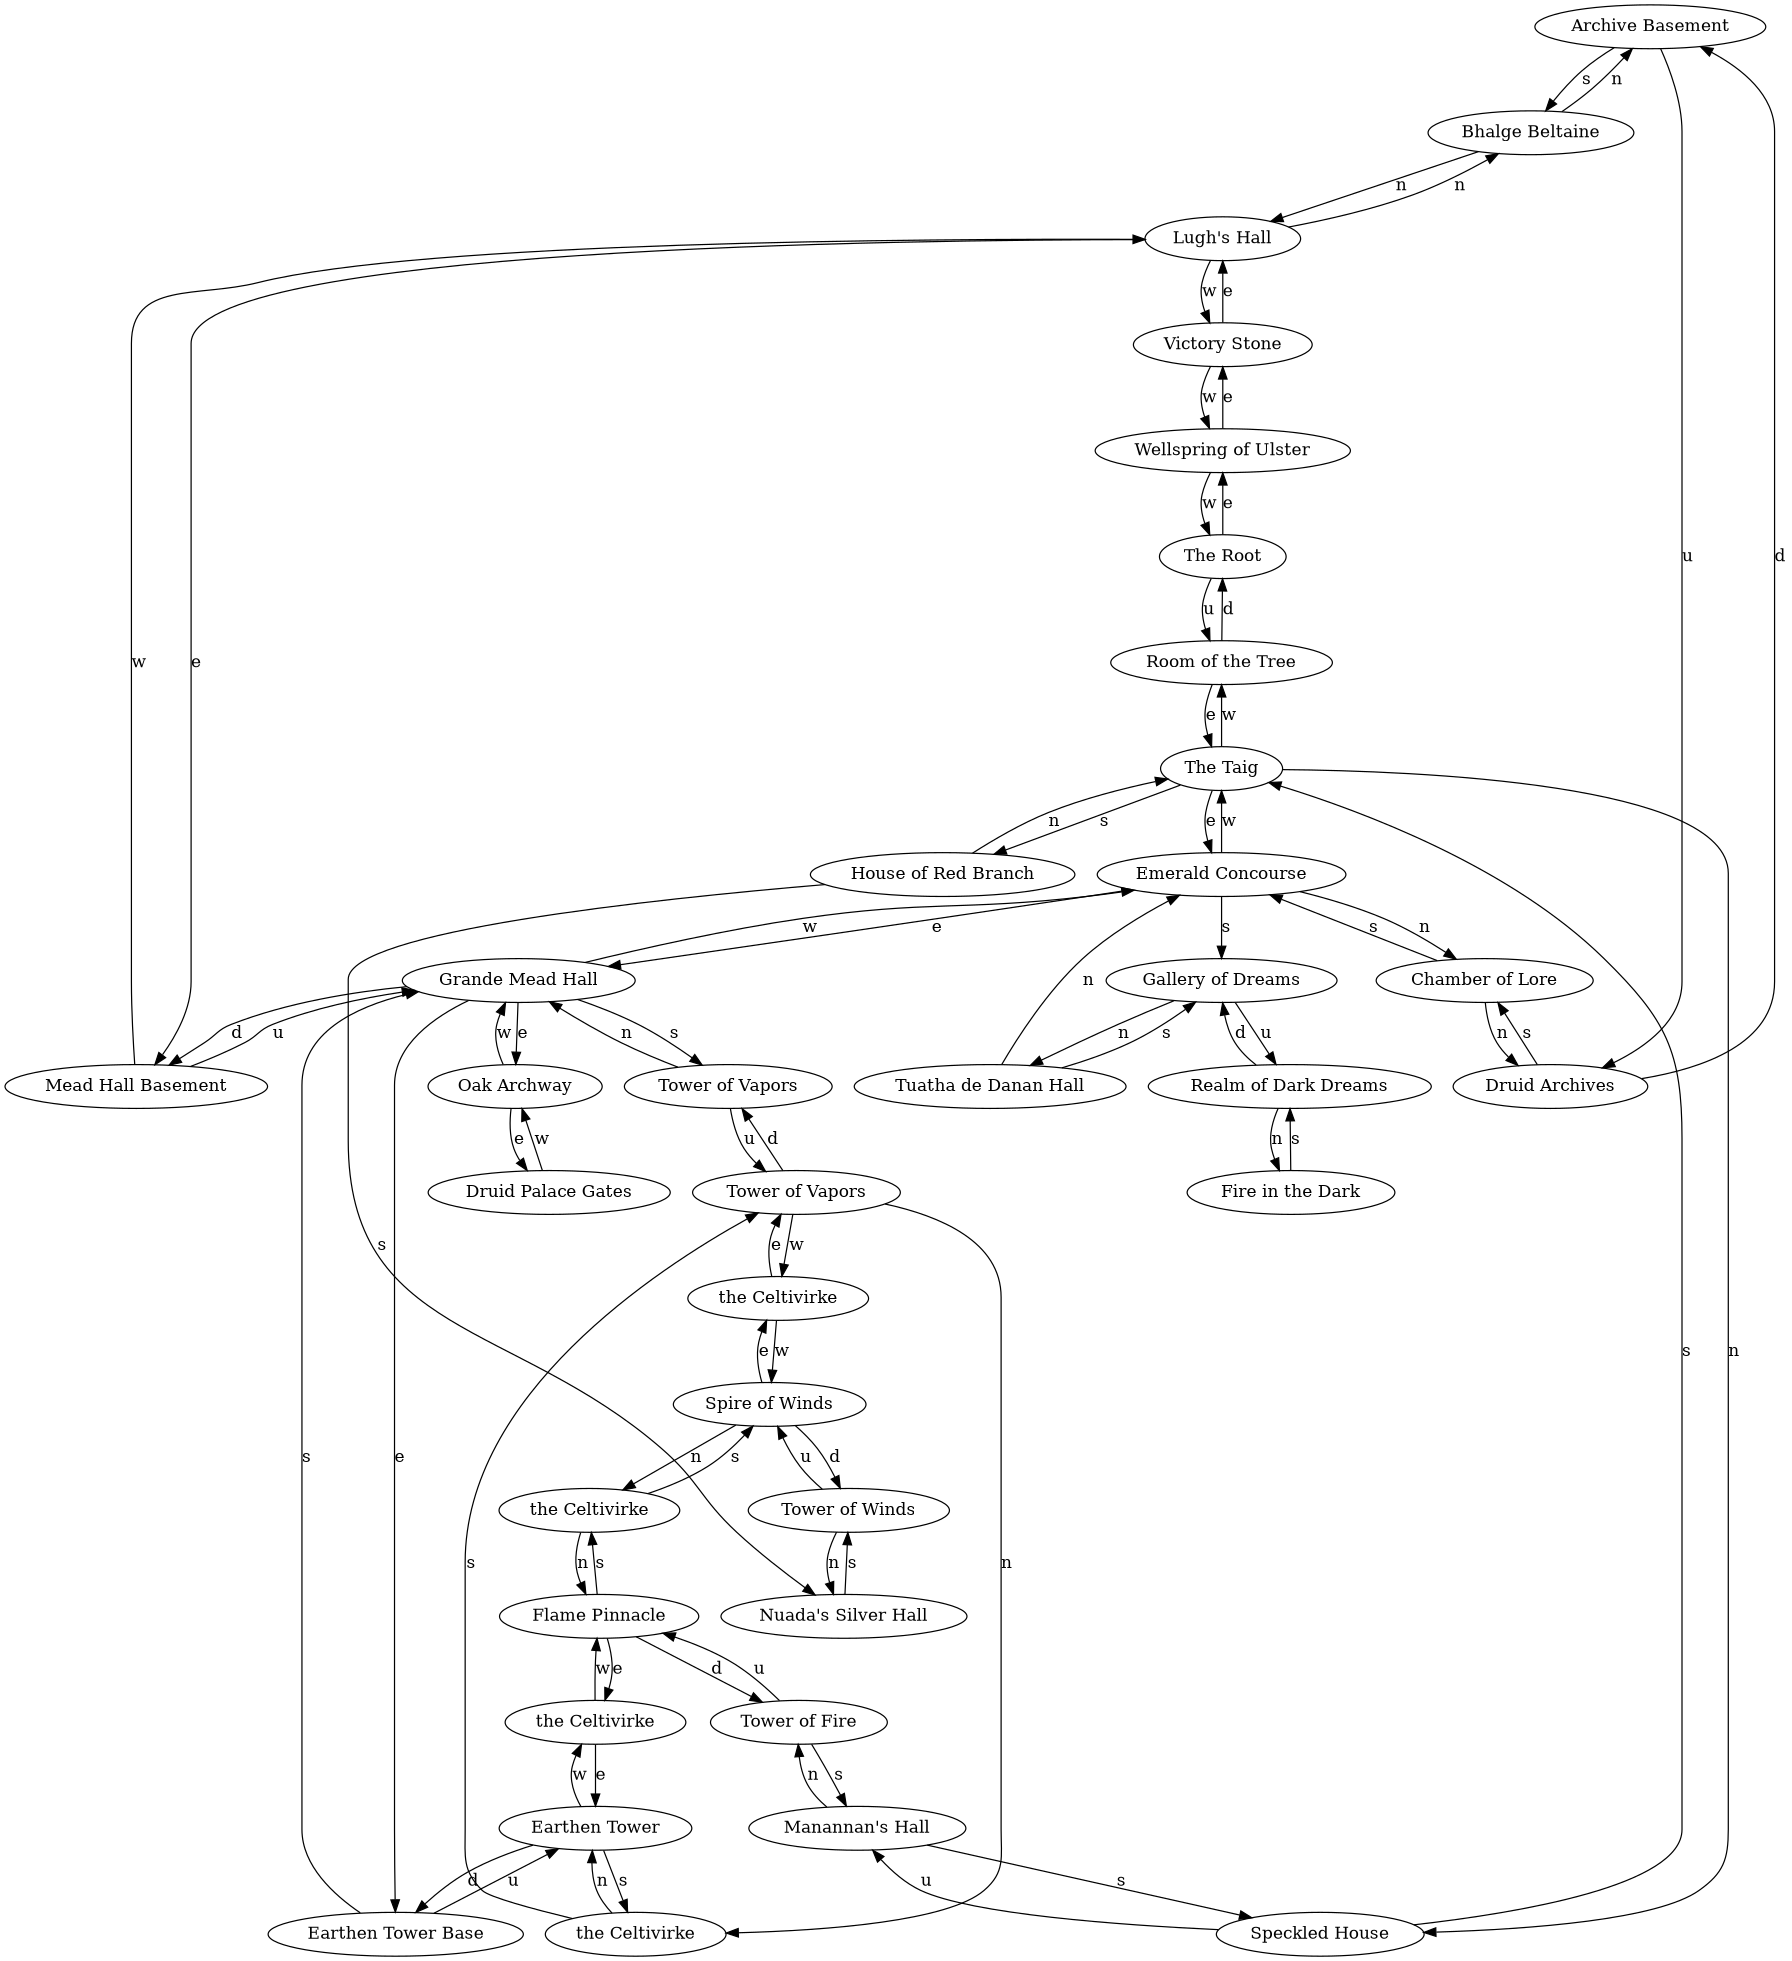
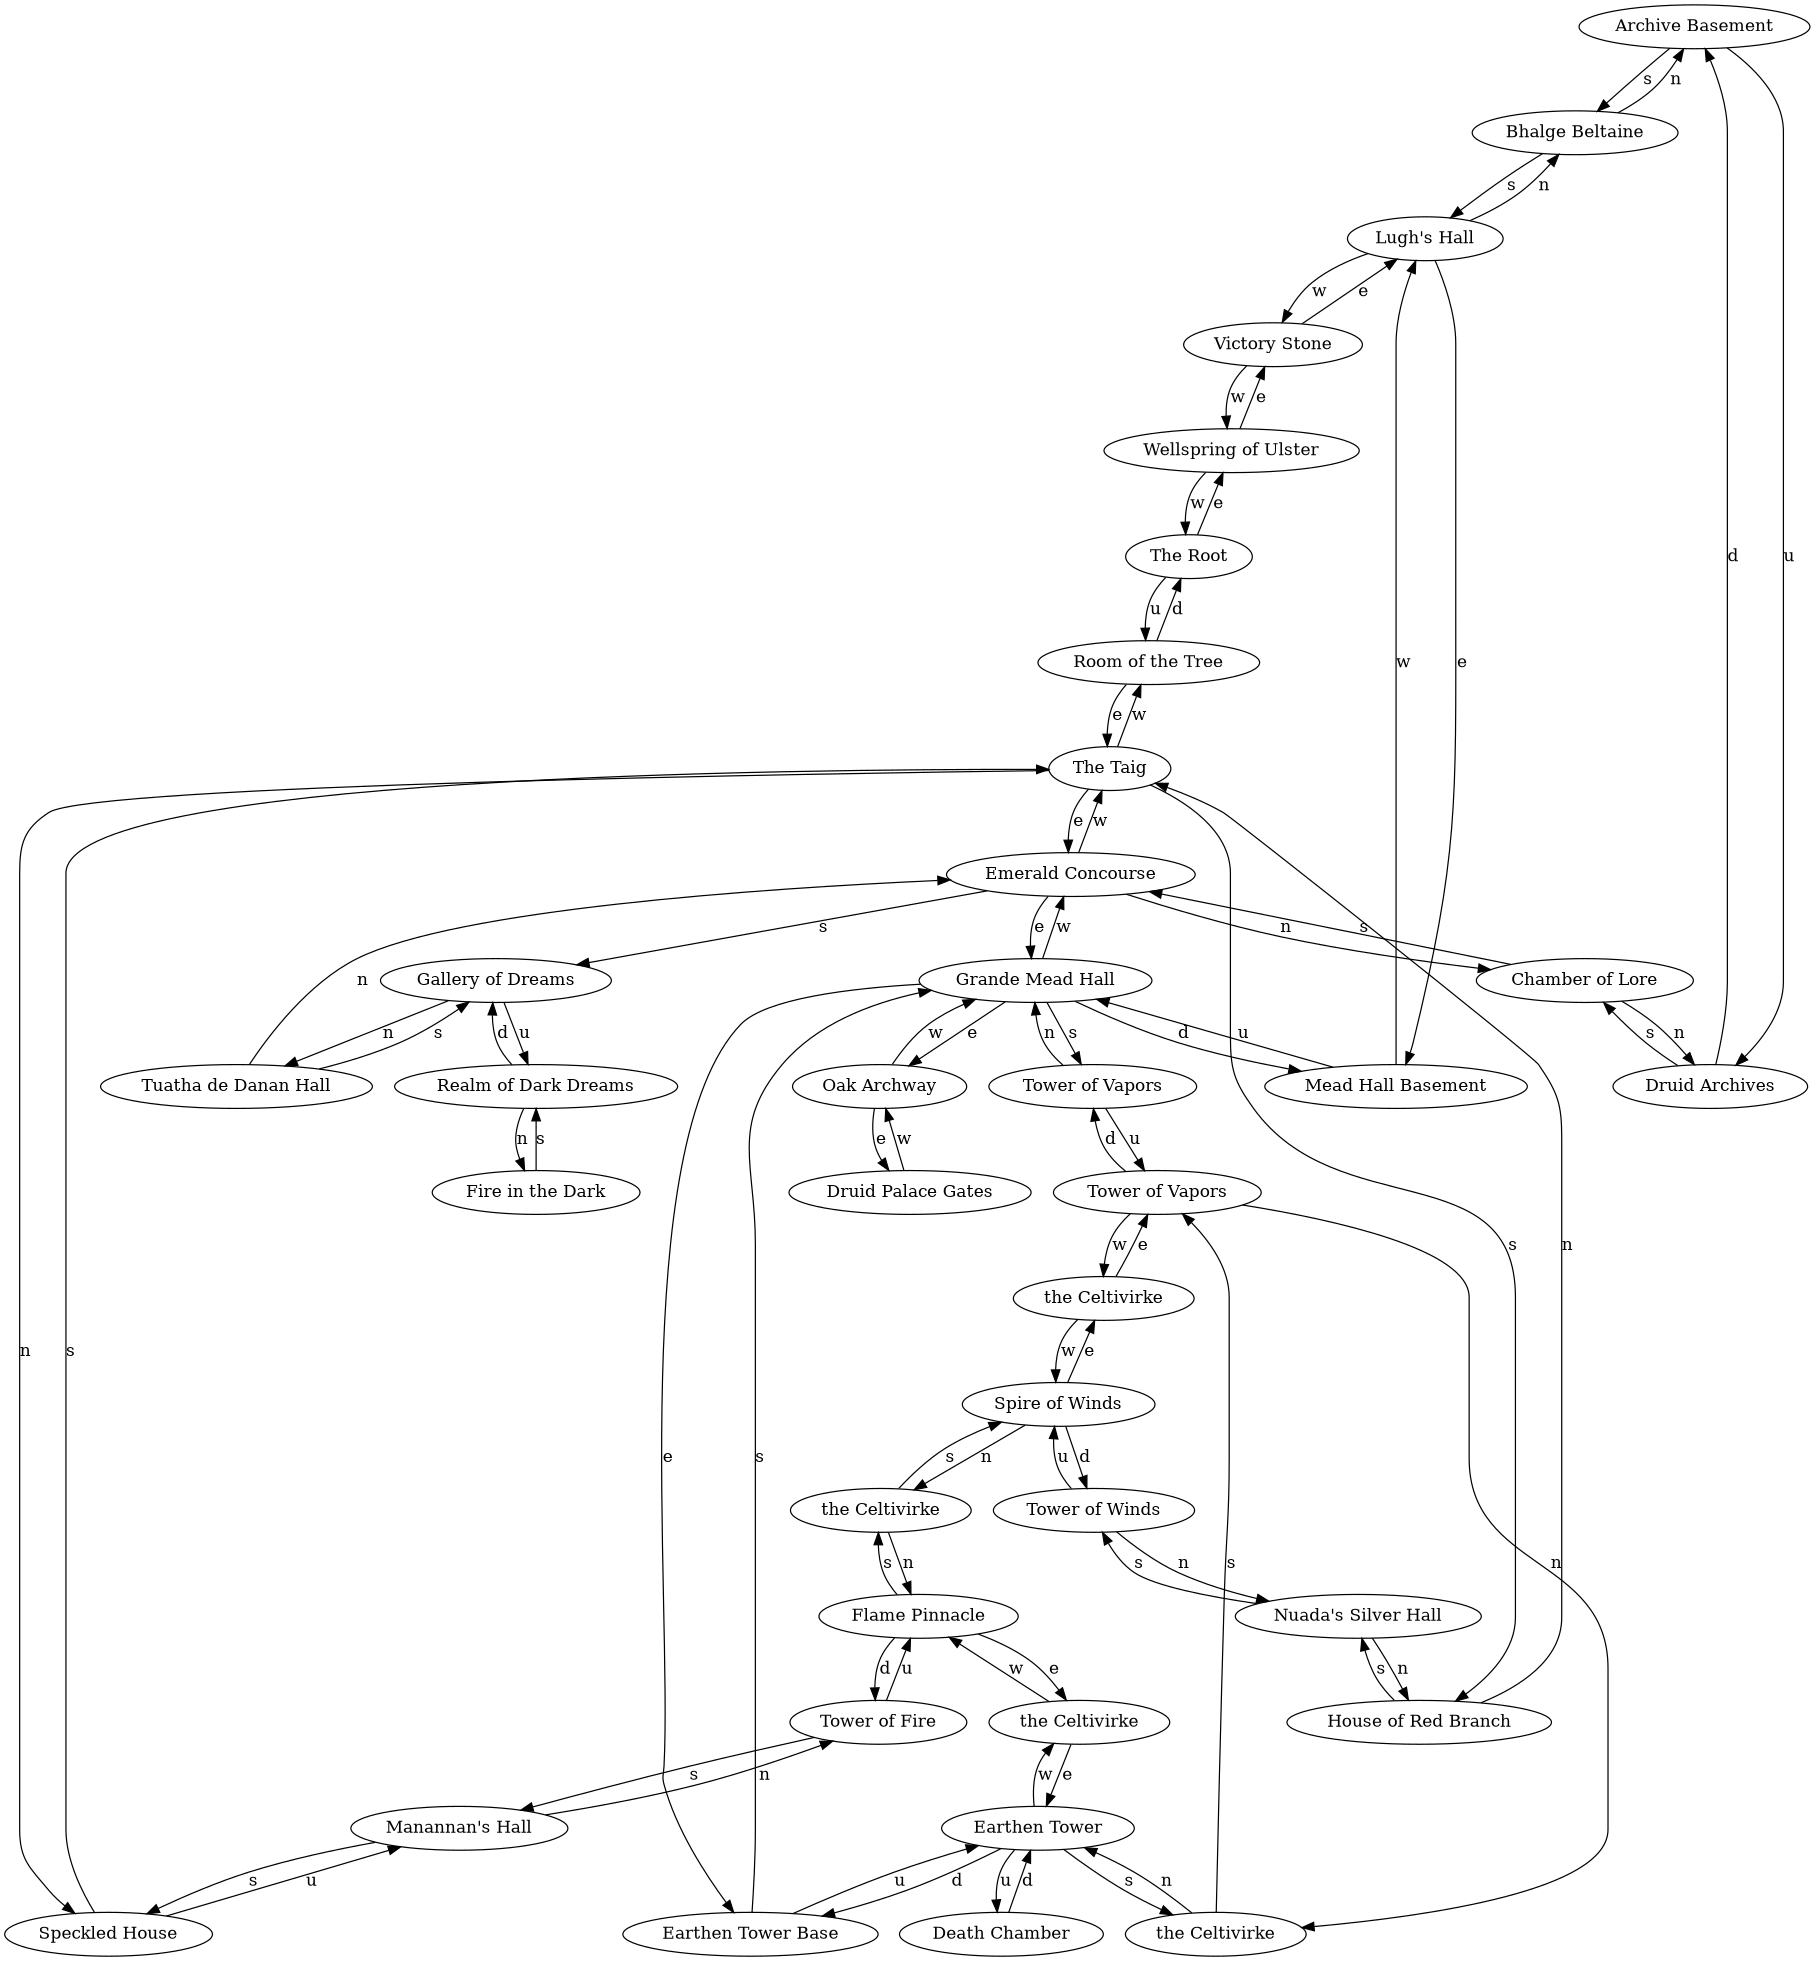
edge "Bhalge Beltaine" -> "Lugh's Hall": label "n" -> "s"
edge "Nuada's Silver Hall" -> "House of Red Branch": added, label "n"
node "Death Chamber": added
